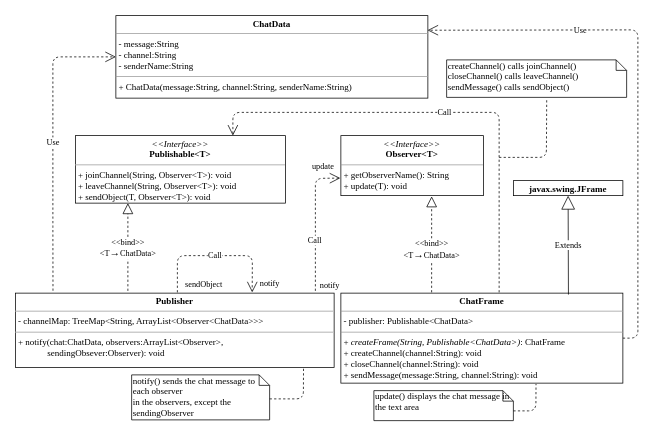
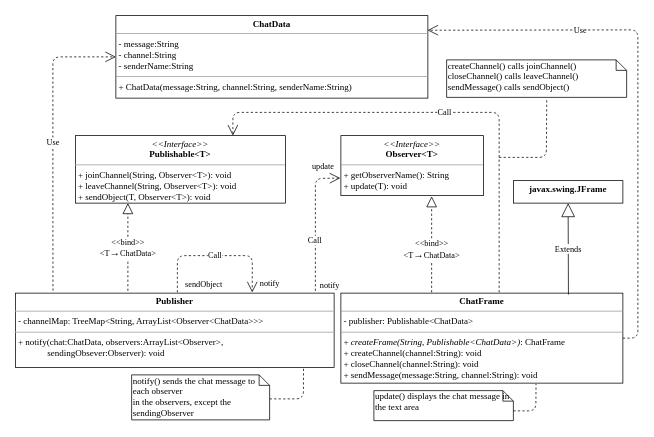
node "javax.swing.JFrame": size 110x15 -> 110x23
